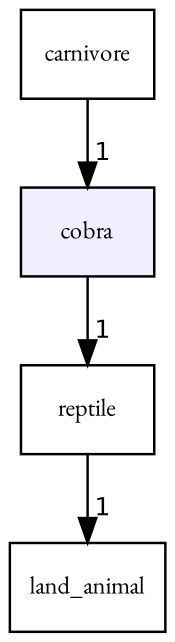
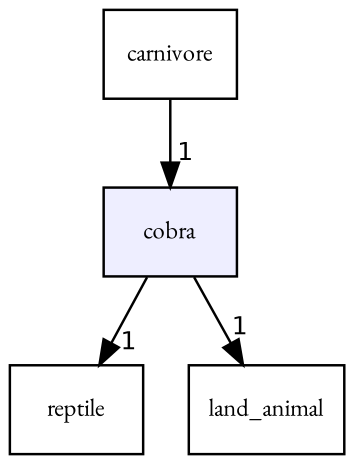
edge "reptile" -> "land_animal": now "cobra" -> "land_animal"
